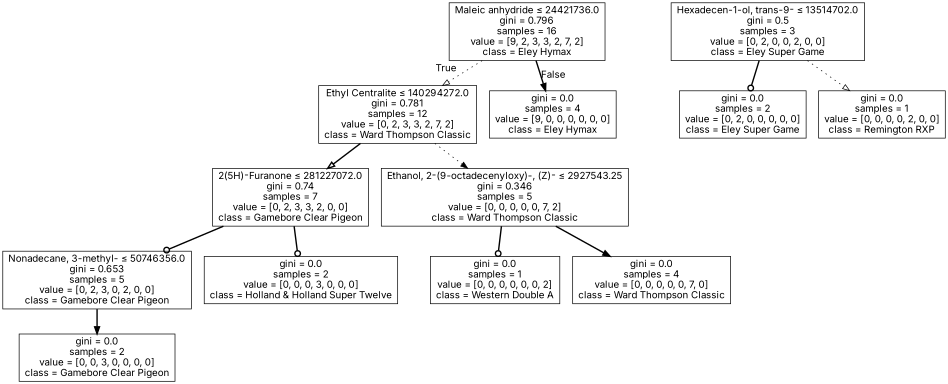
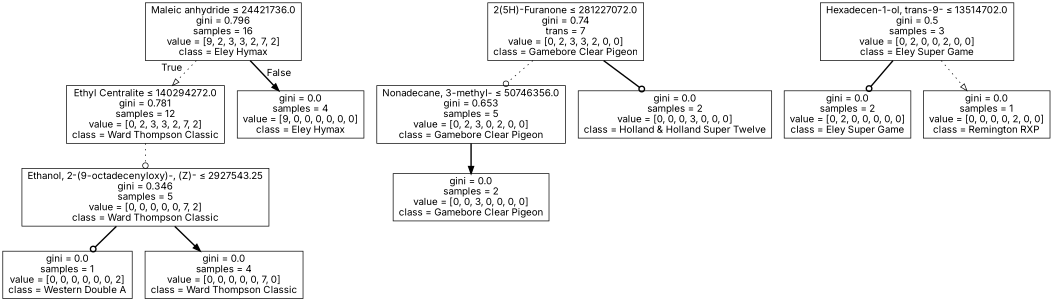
edge "Ethyl Centralite ≤ 140294272.0" -> "2(5H)-Furanone ≤ 281227072.0": removed
edge "Ethyl Centralite ≤ 140294272.0" -> "Ethanol, 2-(9-octadecenyloxy)-, (Z)- ≤ 2927543.25": arrowhead normal -> odot
node "2(5H)-Furanone ≤ 281227072.0": text "samples = 7" -> "trans = 7"
edge "2(5H)-Furanone ≤ 281227072.0" -> "Nonadecane, 3-methyl- ≤ 50746356.0": style bold -> dotted
